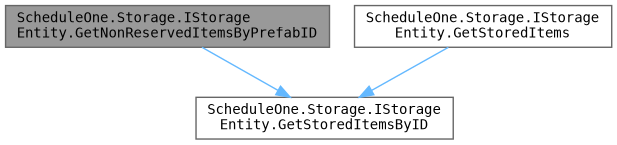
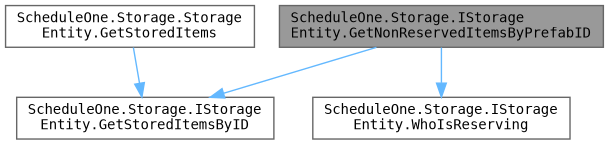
node "ScheduleOne.Storage.IStorage Entity.GetStoredItems": label "ScheduleOne.Storage.IStorage Entity.GetStoredItems" -> "ScheduleOne.Storage.Storage Entity.GetStoredItems"
node "ScheduleOne.Storage.IStorage Entity.WhoIsReserving": added
